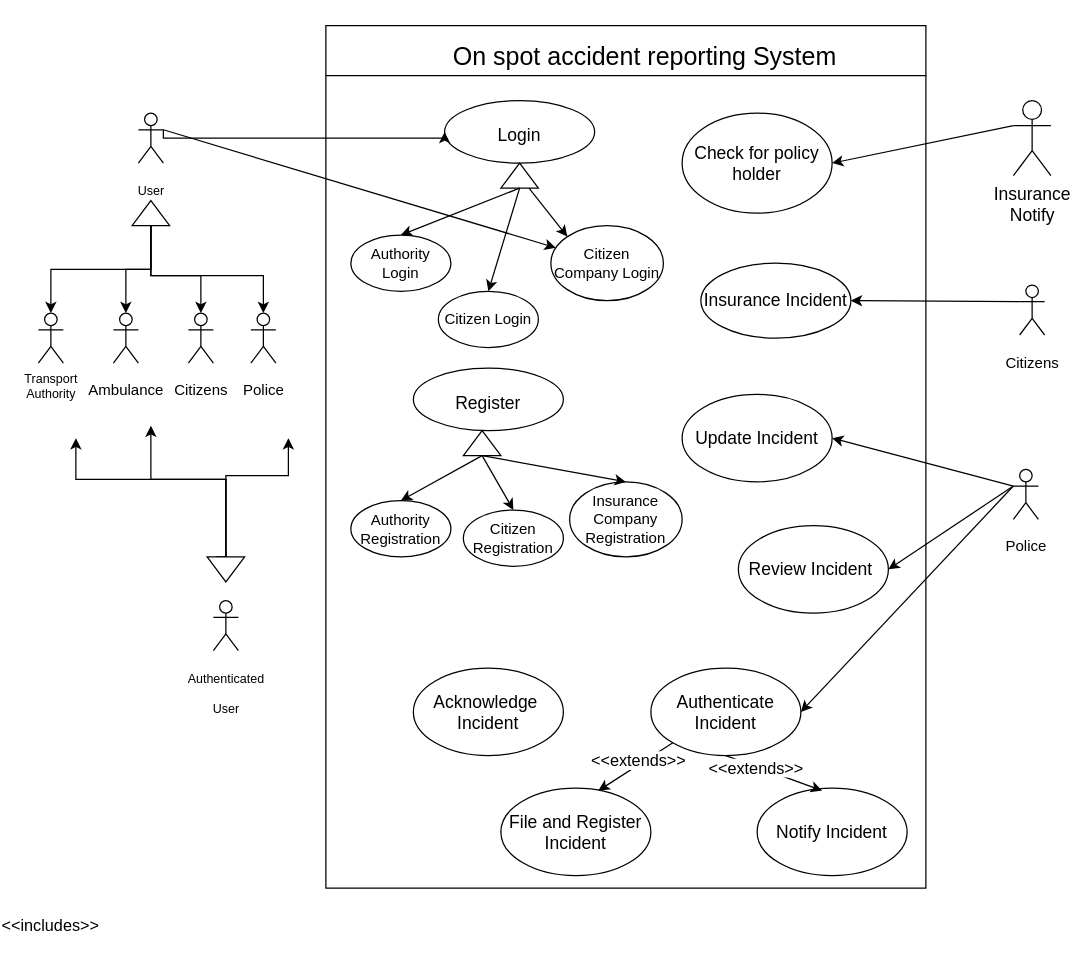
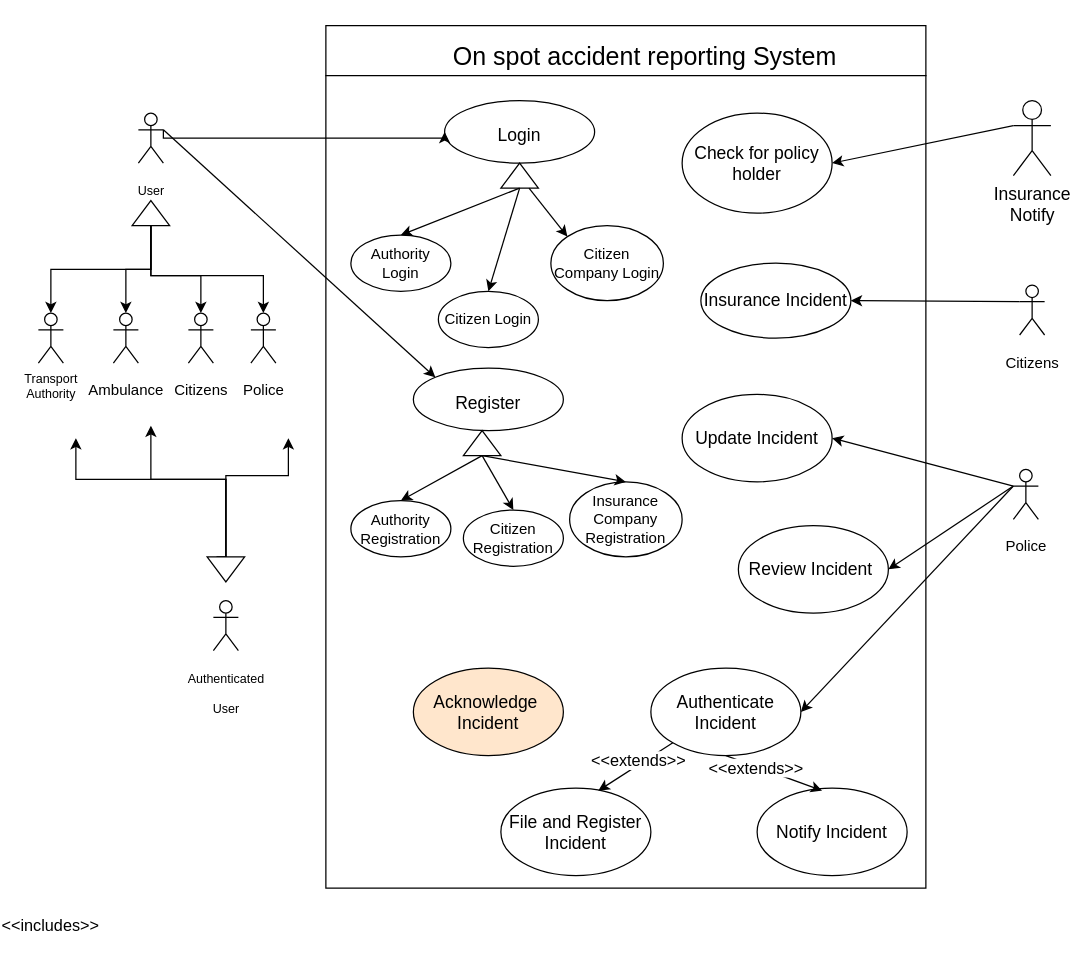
edge "User" -> "Citizen Company Login": now "User" -> "Register"
node "Acknowledge Incident": fillcolor #ffffff -> #ffe6cc
